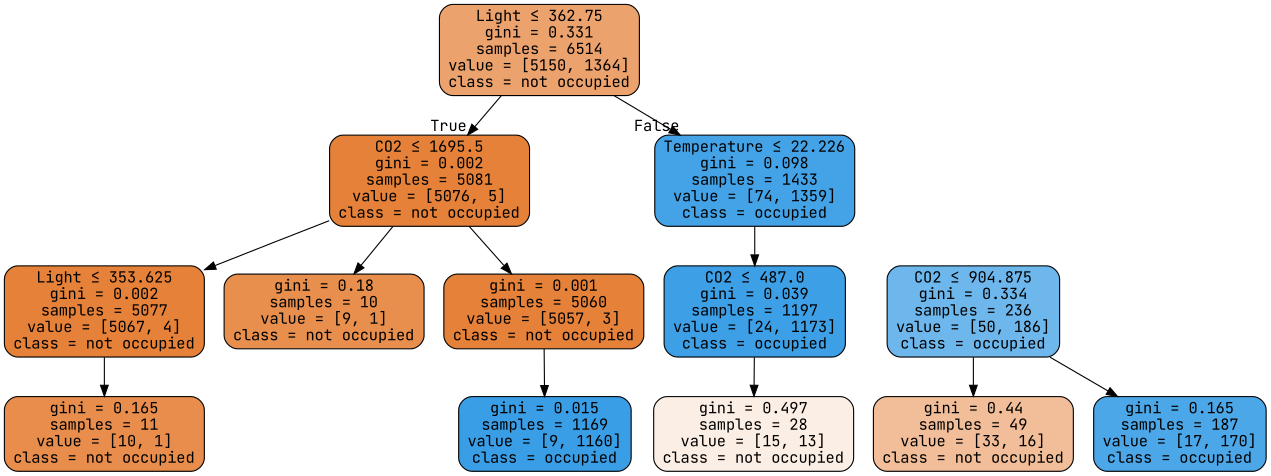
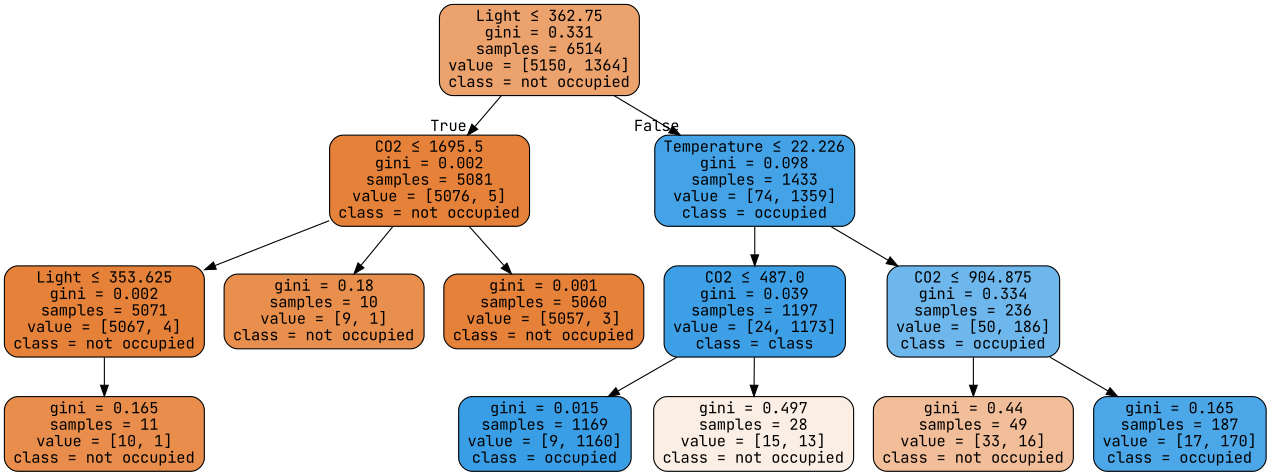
edge "Temperature ≤ 22.226" -> "CO2 ≤ 904.875": added
node "Light ≤ 353.625": text "samples = 5077" -> "samples = 5071"
node "CO2 ≤ 487.0": text "class = occupied" -> "class = class"
edge "gini = 0.001" -> "gini = 0.015": now "CO2 ≤ 487.0" -> "gini = 0.015"
